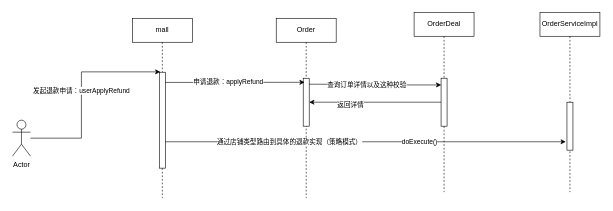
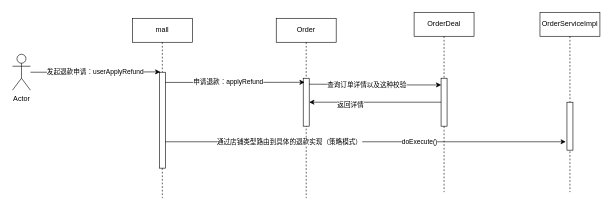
node "Actor": moved (21, 138) -> (21, 72)
